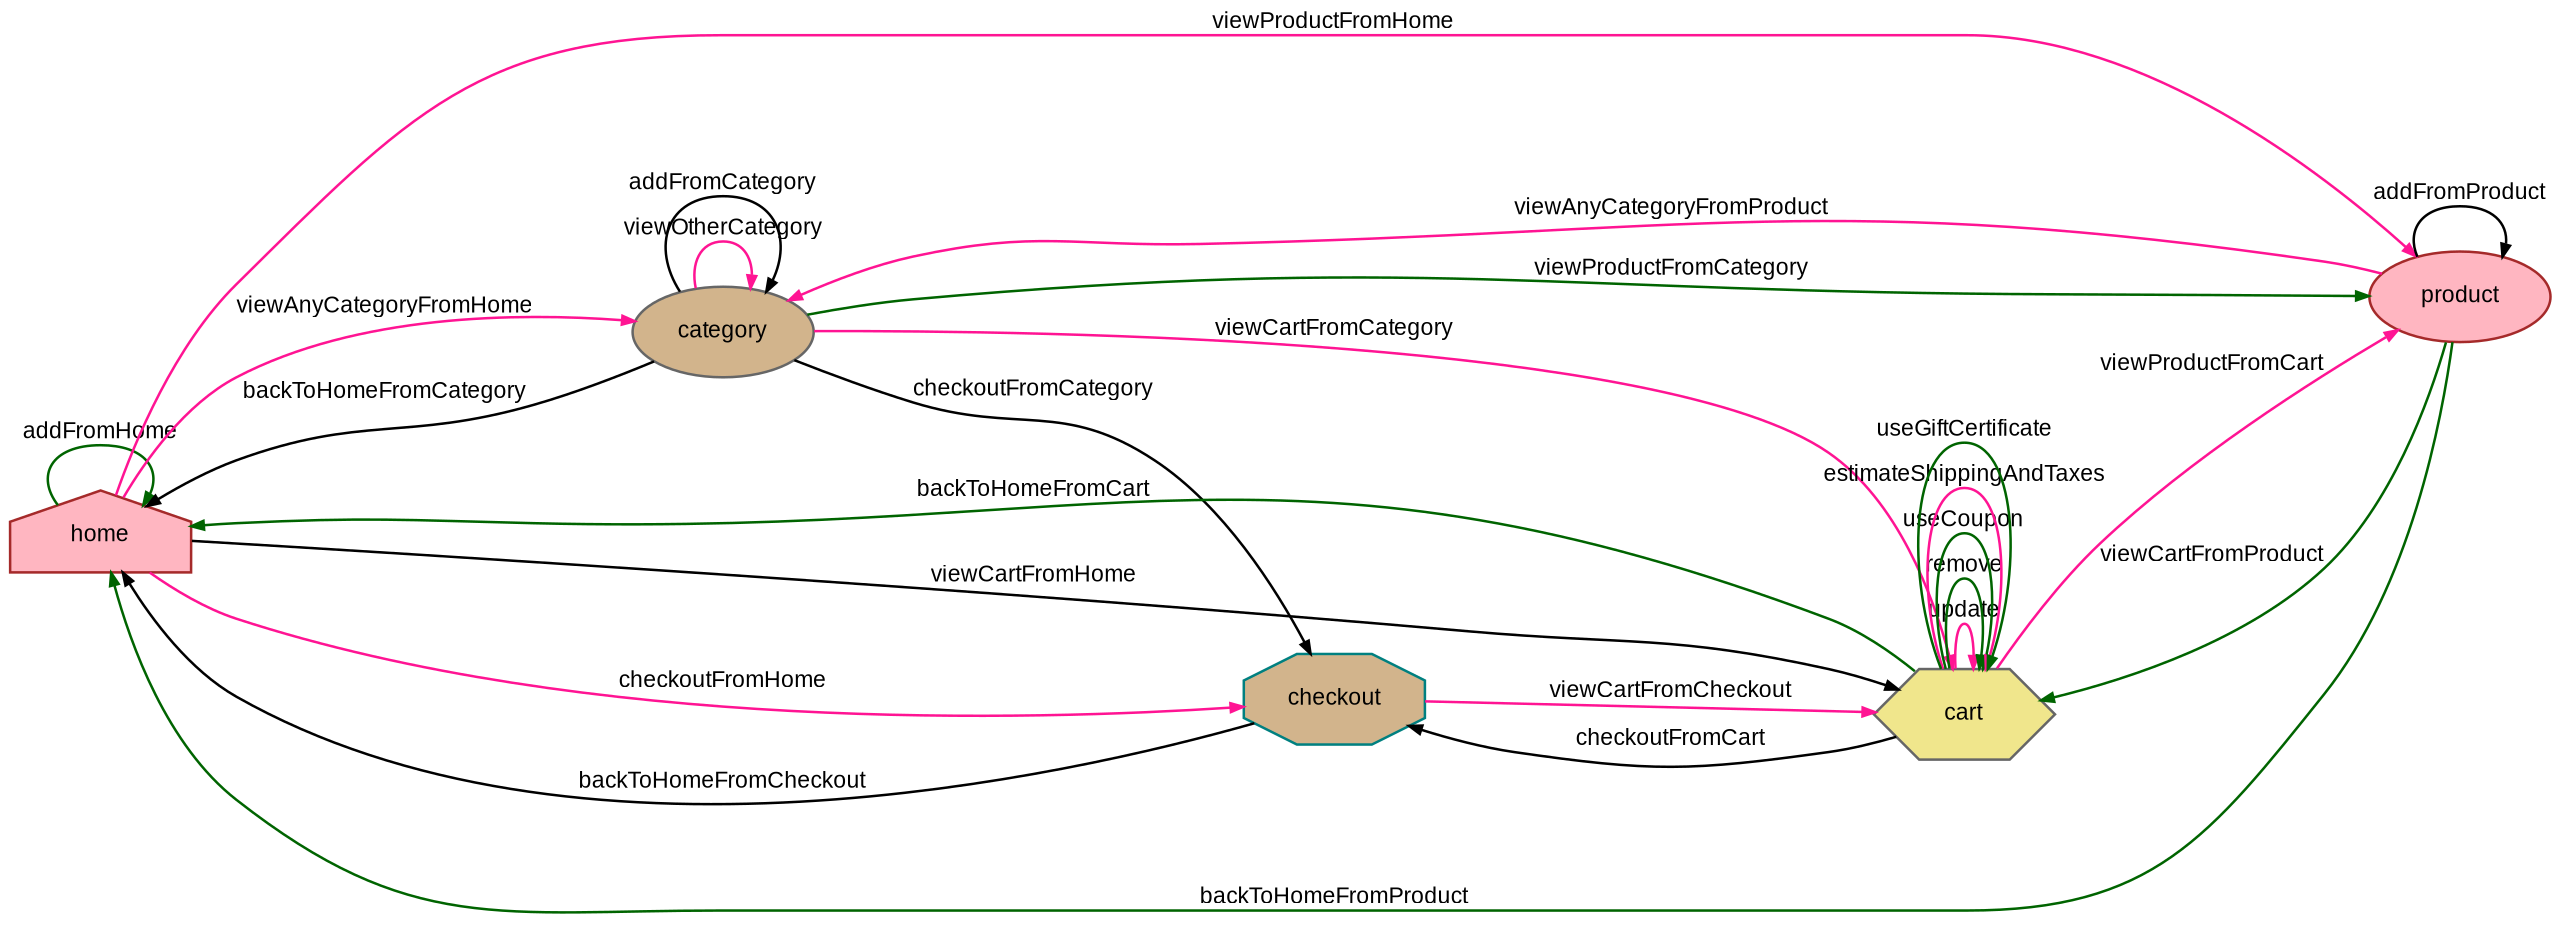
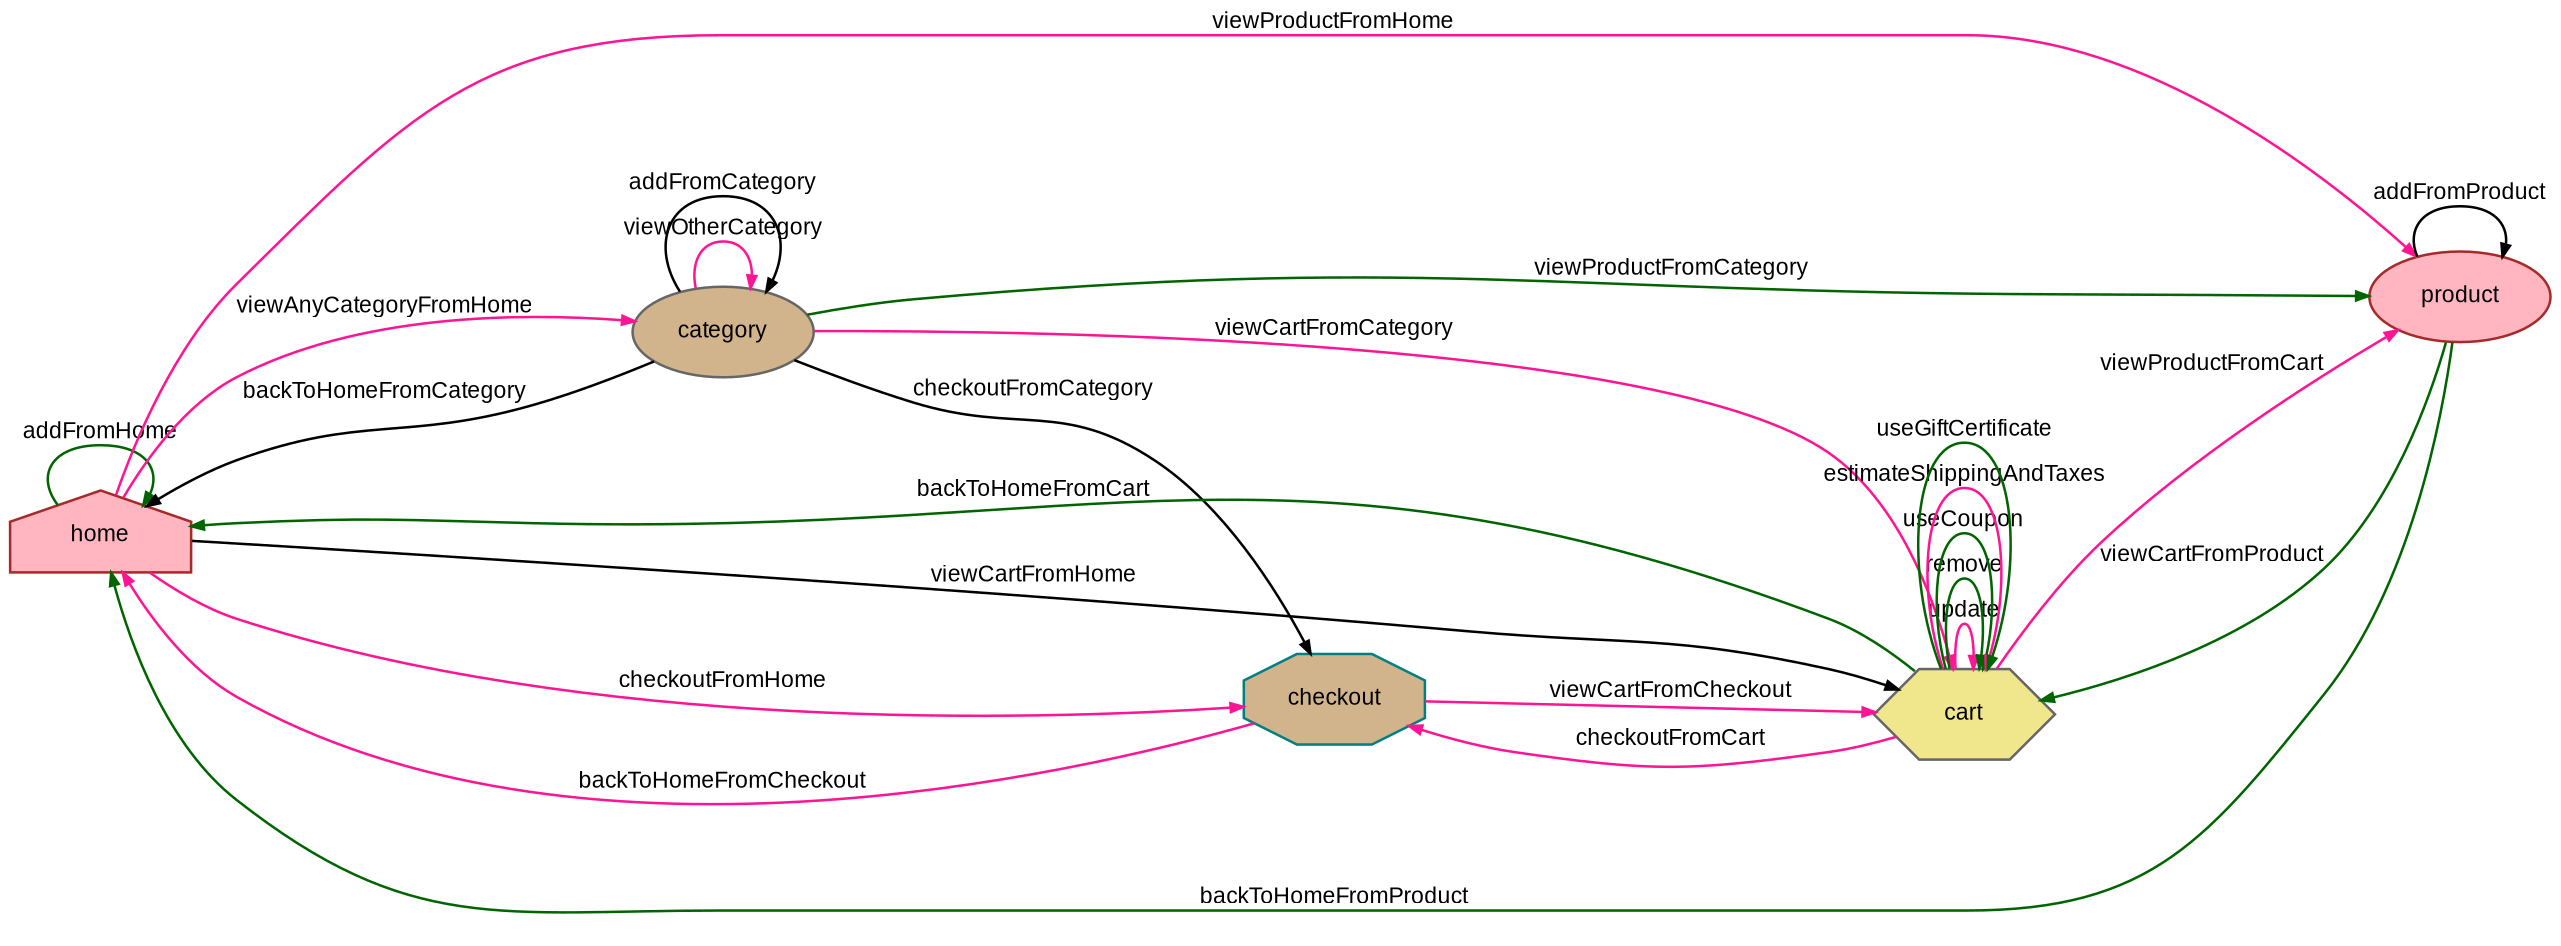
edge "product" -> "category": removed, label "viewAnyCategoryFromProduct"
edge "cart" -> "checkout": color black -> deeppink
edge "checkout" -> "home": color black -> deeppink
